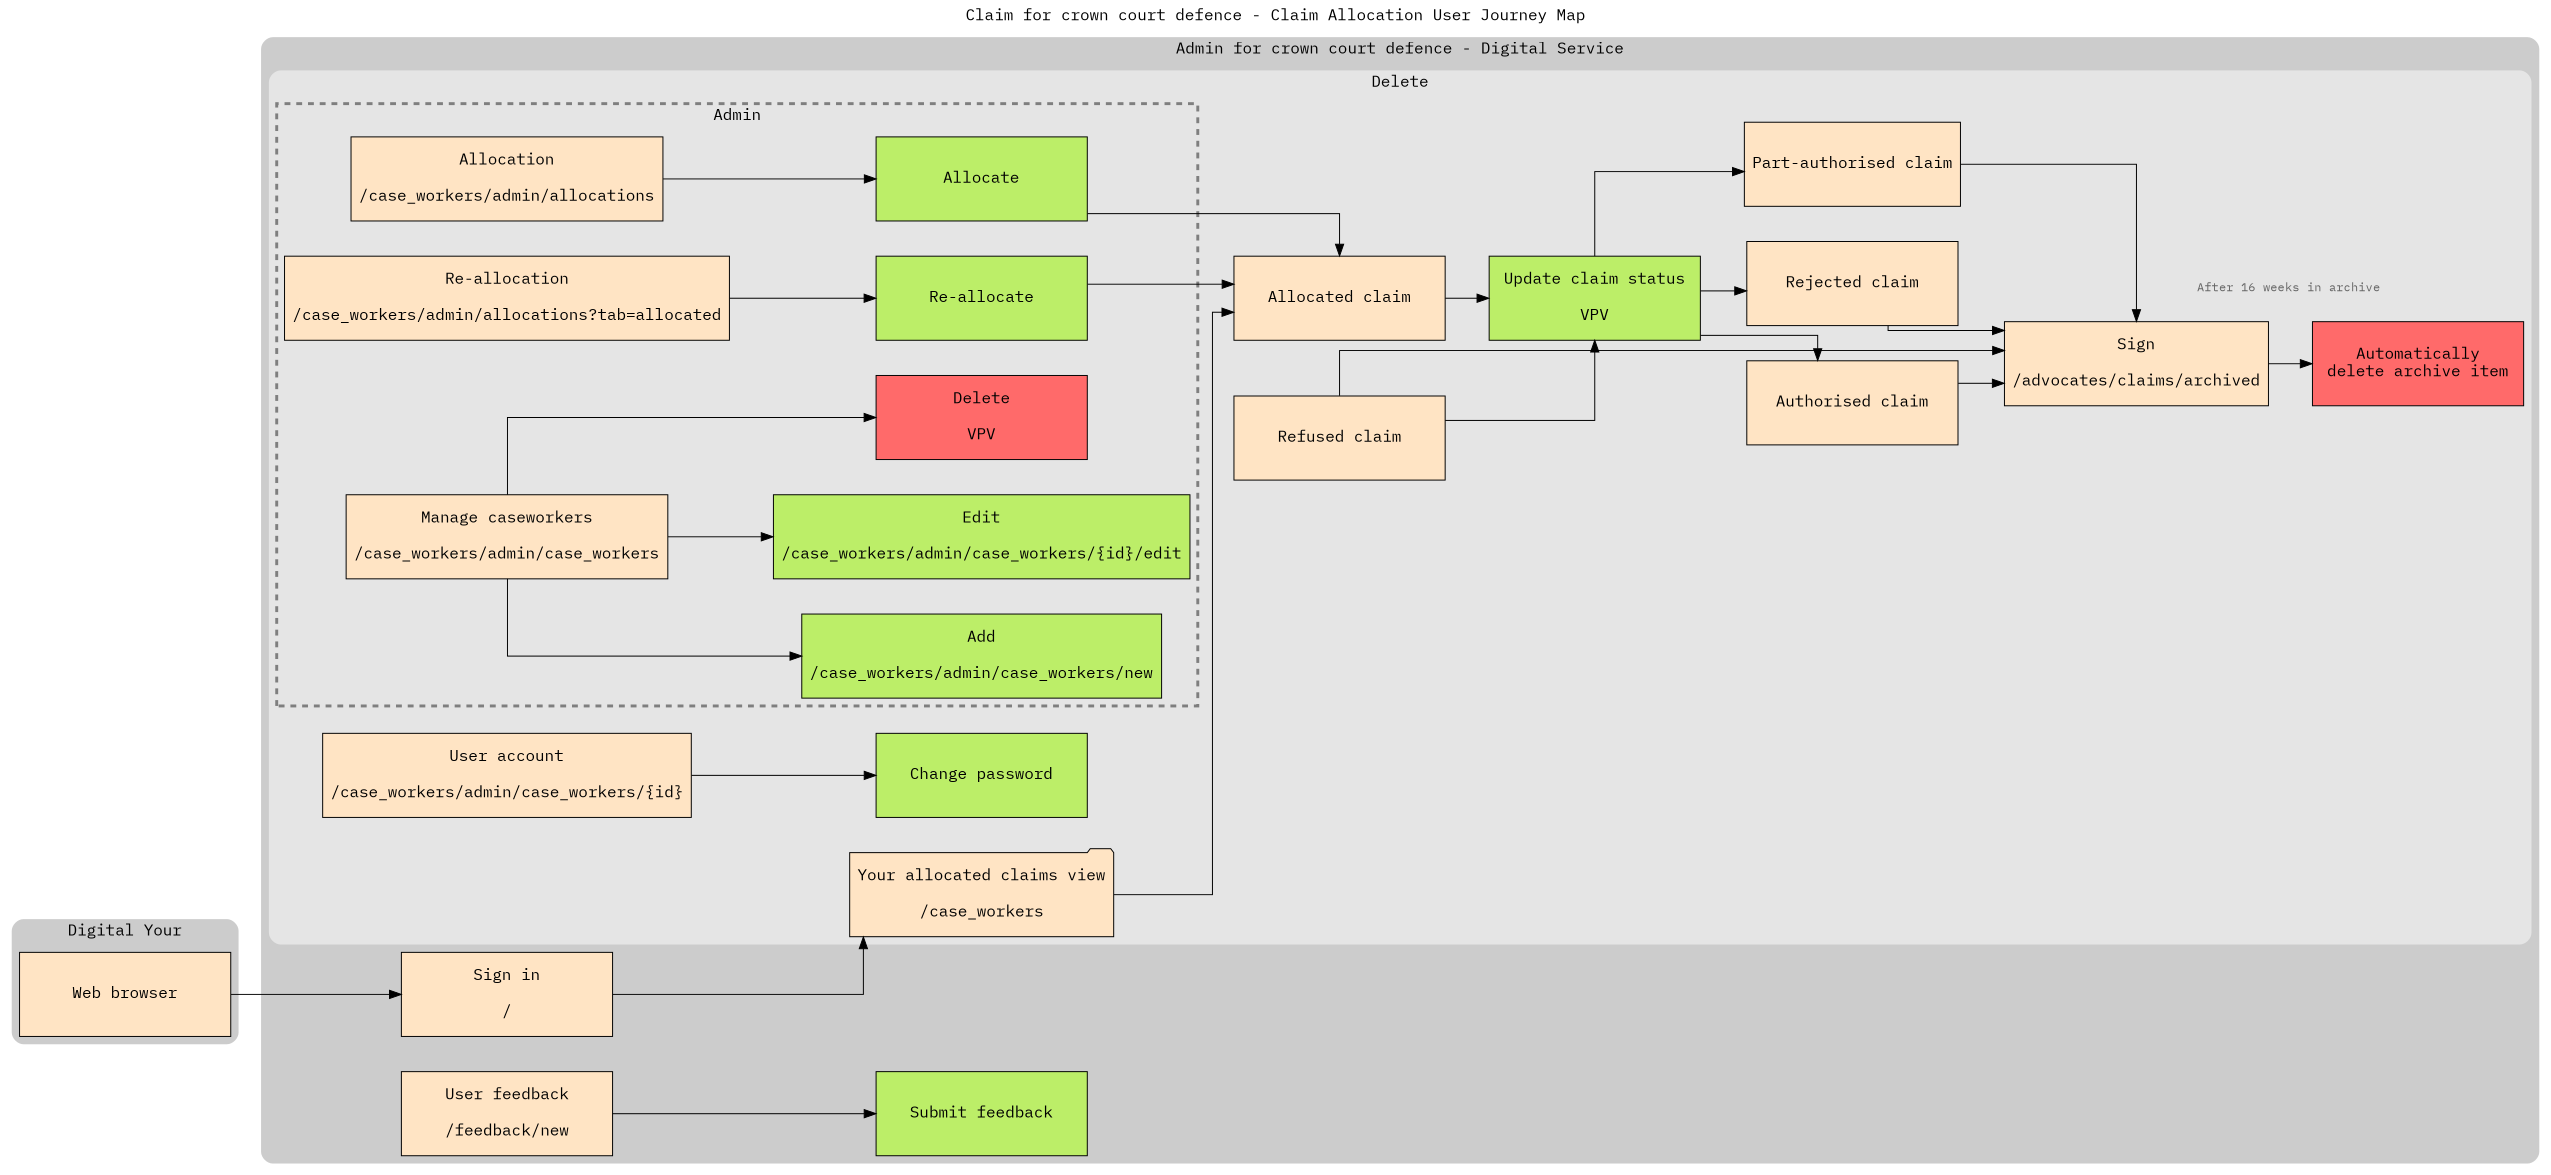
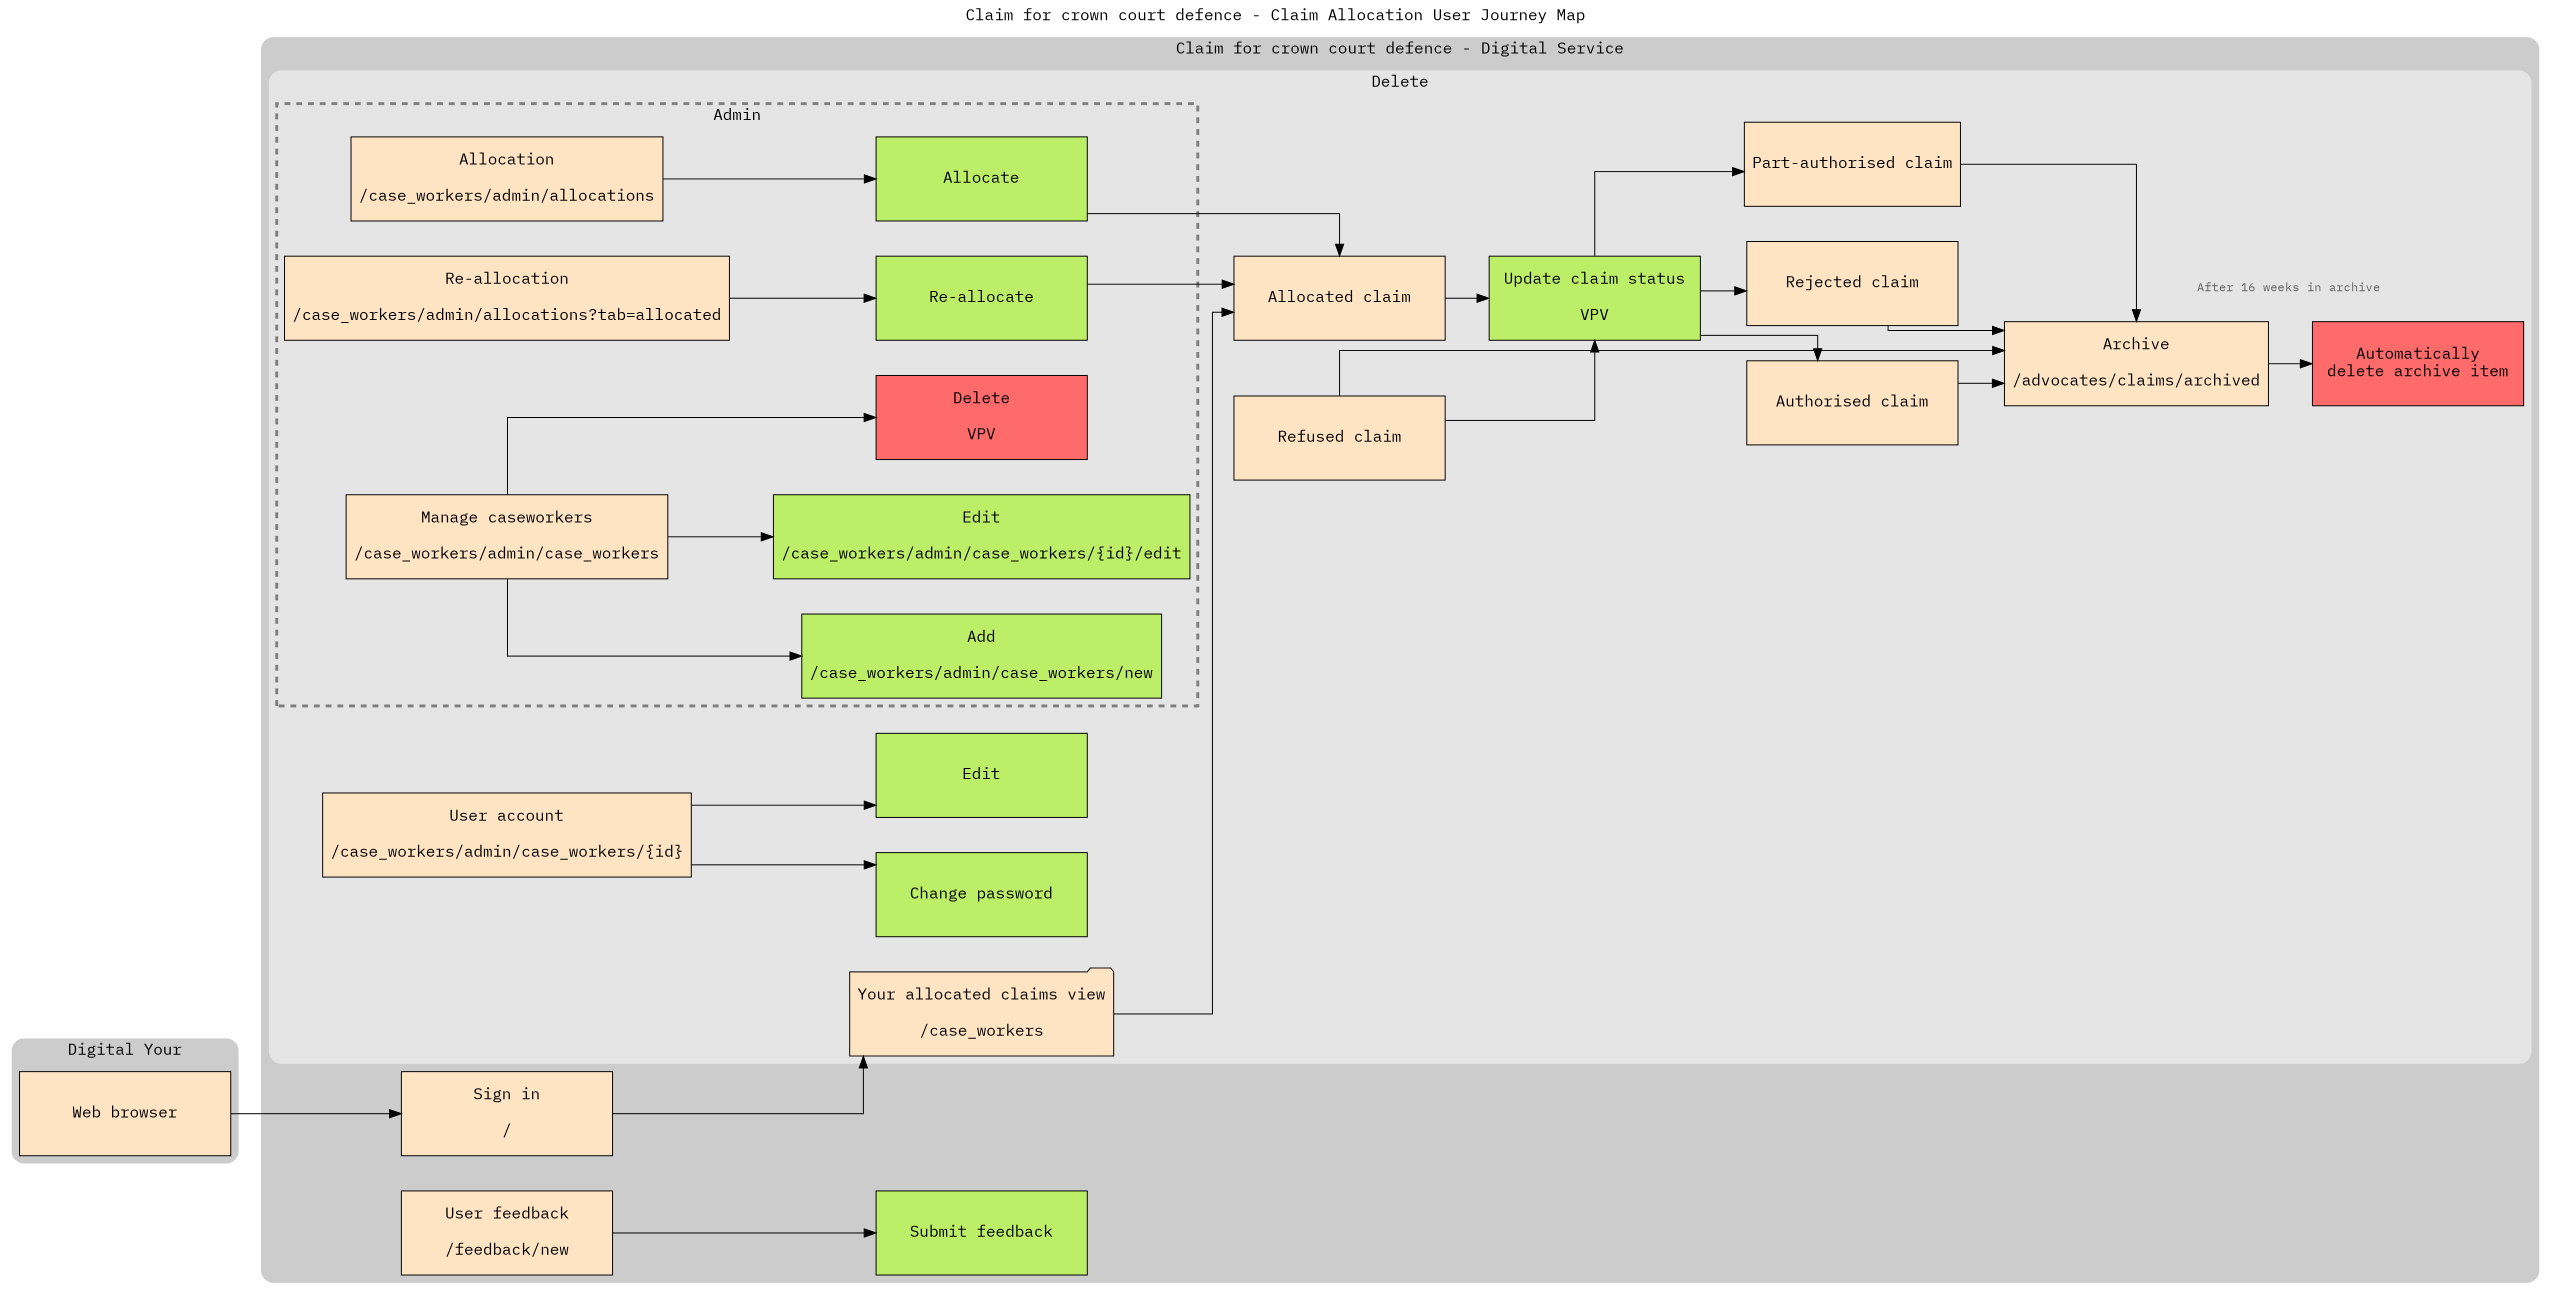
cluster "Admin for crown court defence - Digital Service": label "Admin for crown court defence - Digital Service" -> "Claim for crown court defence - Digital Service"
node "Sign /advocates/claims/archived": label "Sign /advocates/claims/archived" -> "Archive /advocates/claims/archived"
node "Edit": added
